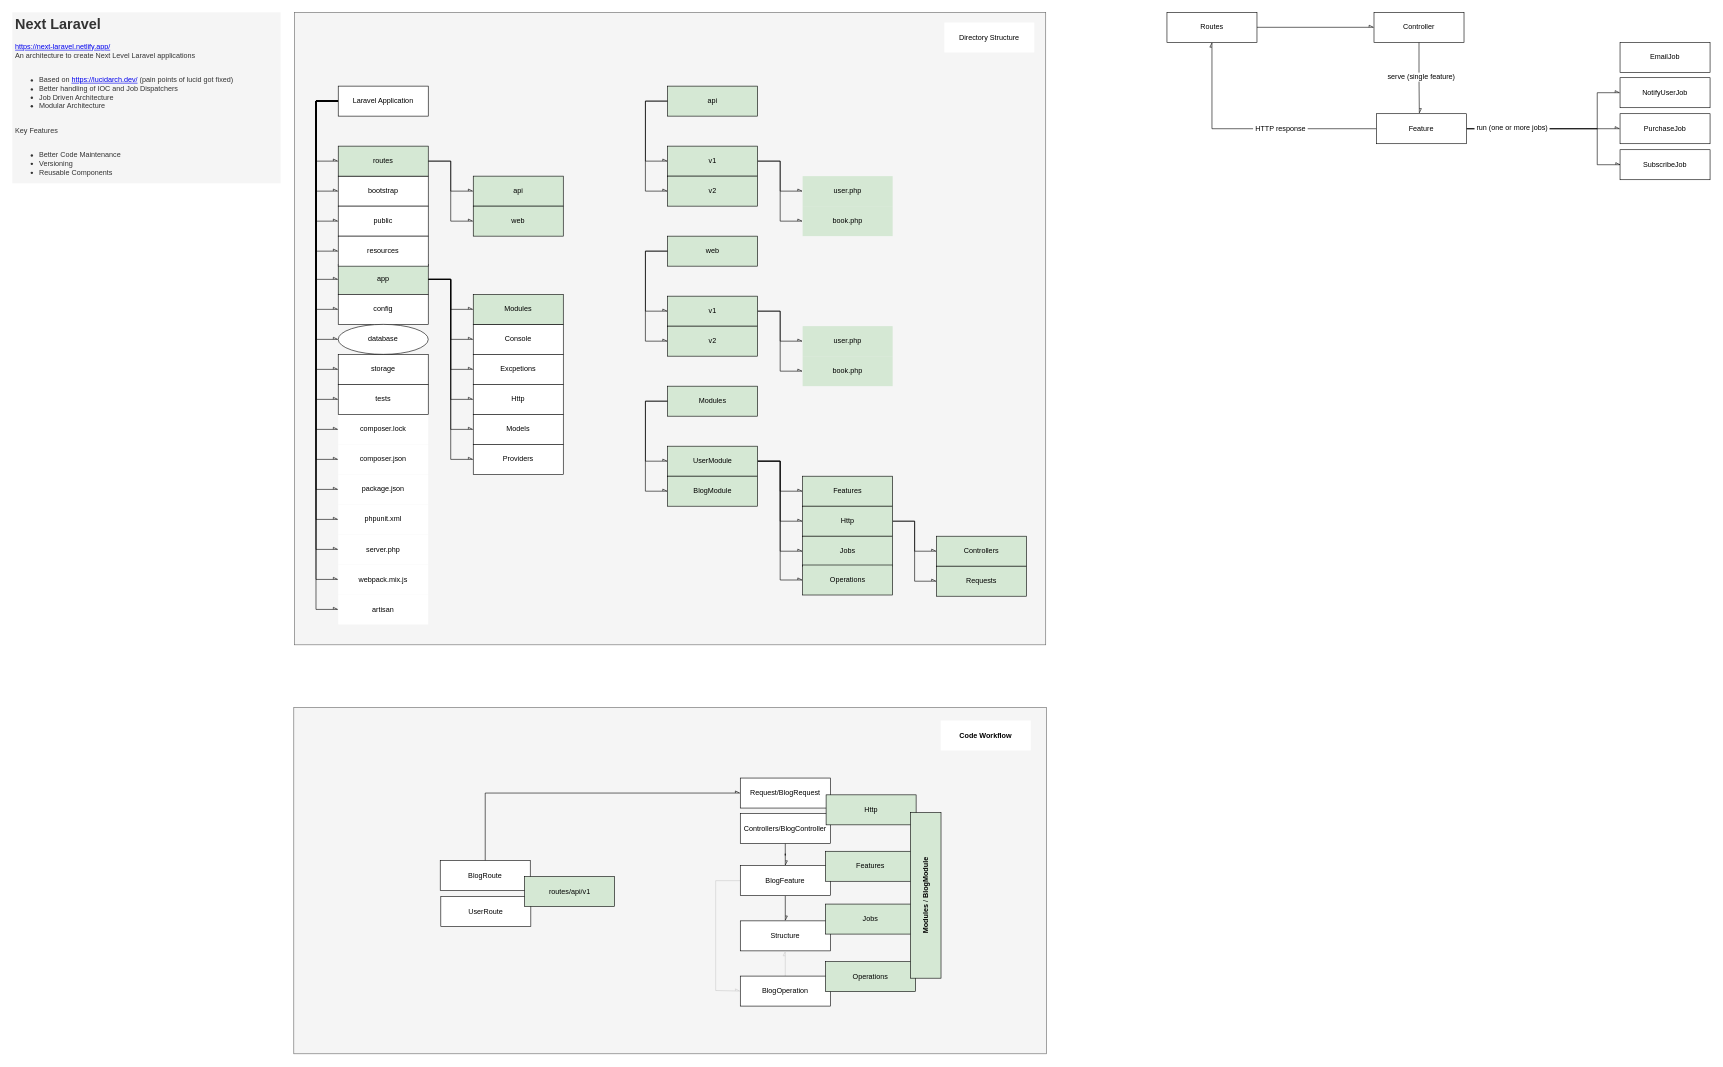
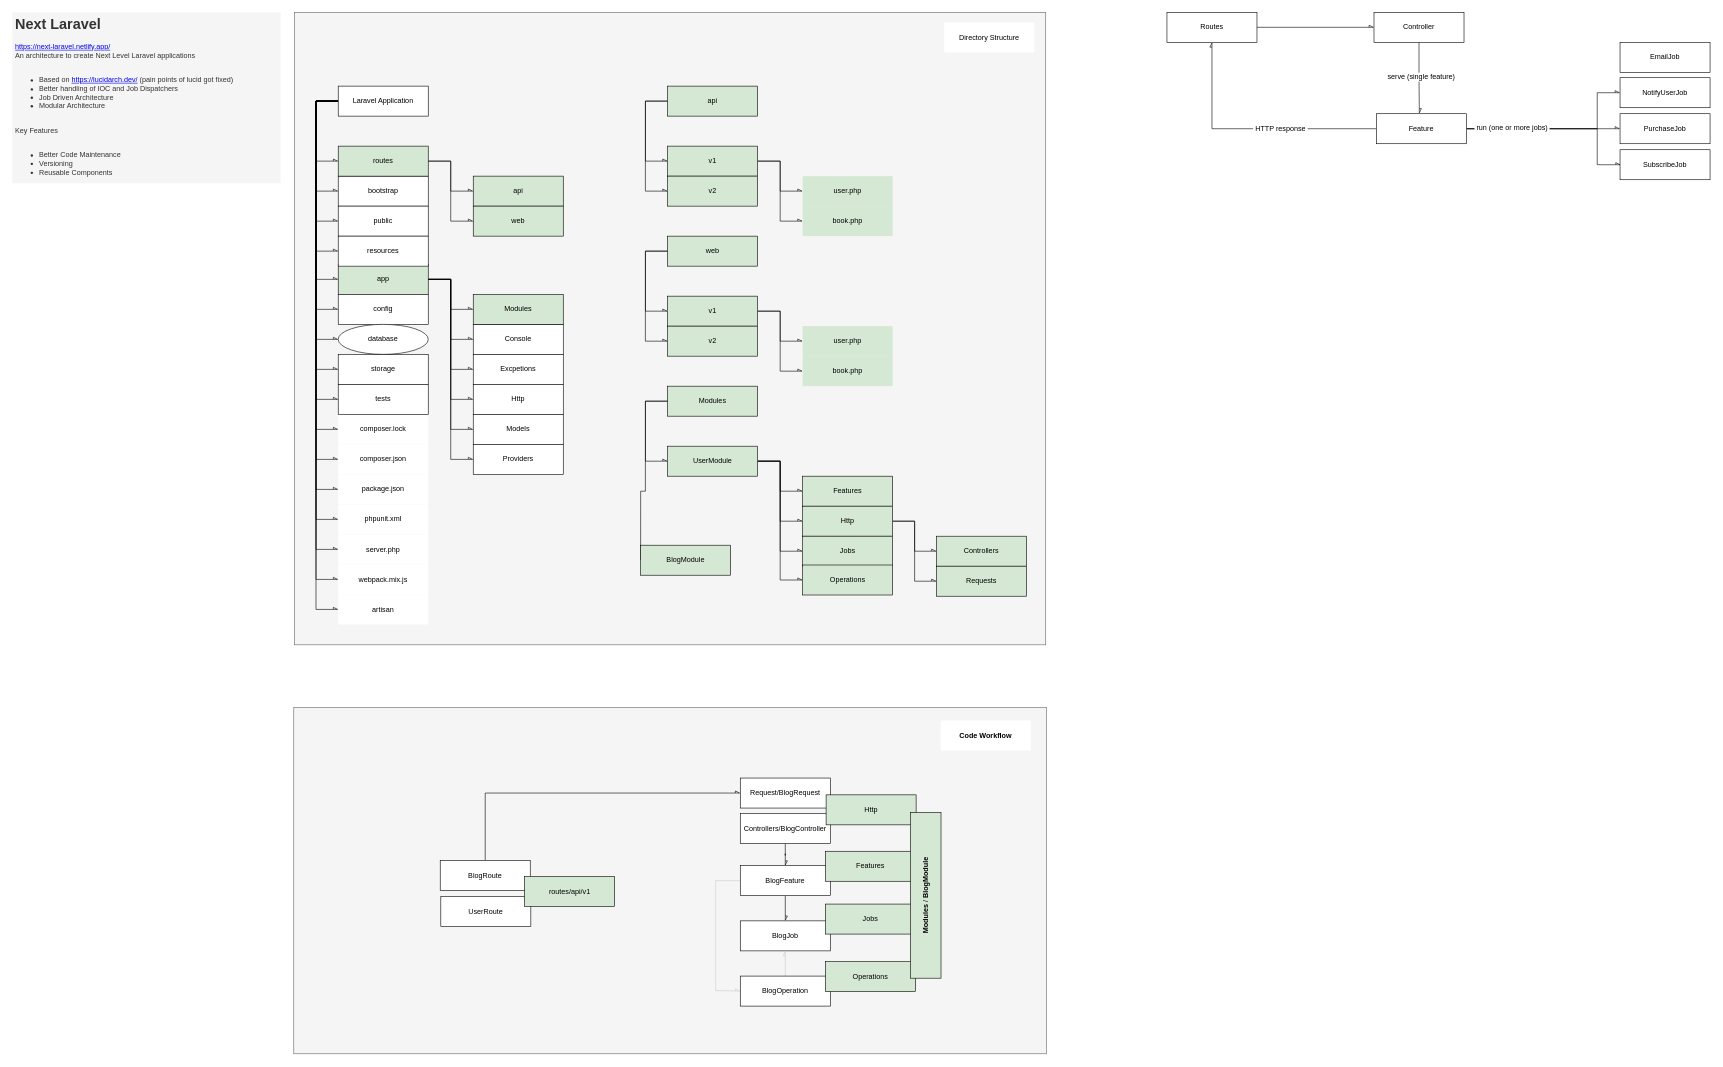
node "BlogModule": moved (712, 491) -> (685, 560)
node "Structure": label "Structure" -> "BlogJob"
